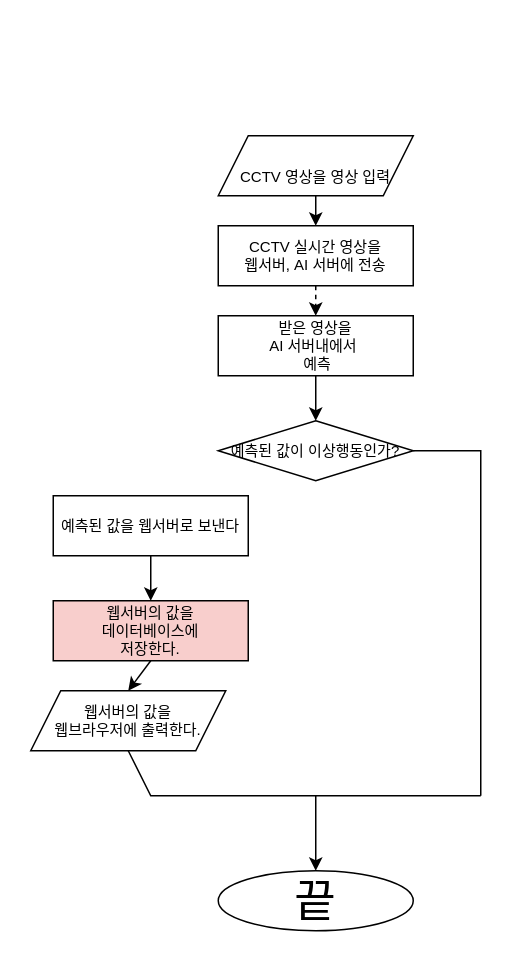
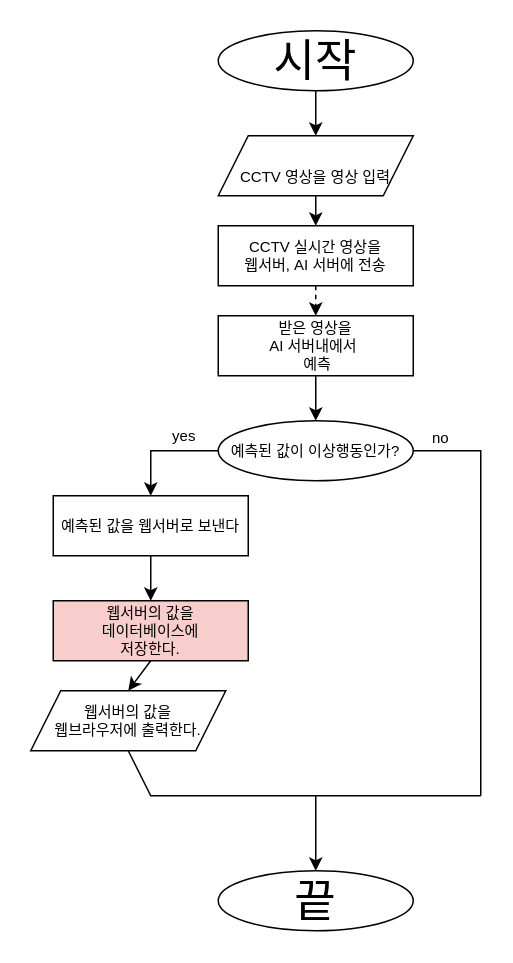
node "시작": added
edge "시작" -> "CCTV 영상을 영상 입력": added
edge "예측된 값이 이상행동인가?" -> "예측된 값을 웹서버로 보낸다": added, labels "yes", "no"
node "예측된 값이 이상행동인가?": shape diamond -> ellipse
